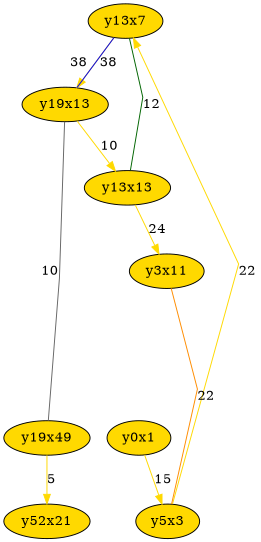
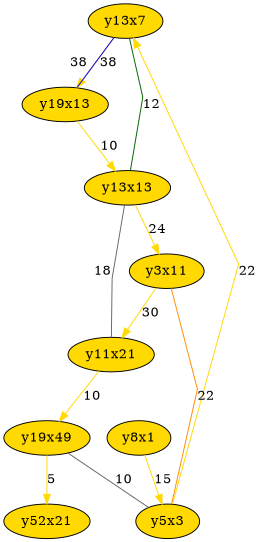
edge "y19x13" -- "y19x49": now "y5x3" -- "y19x49"
node "y11x21": added
node "y0x1": label "y0x1" -> "y8x1"
